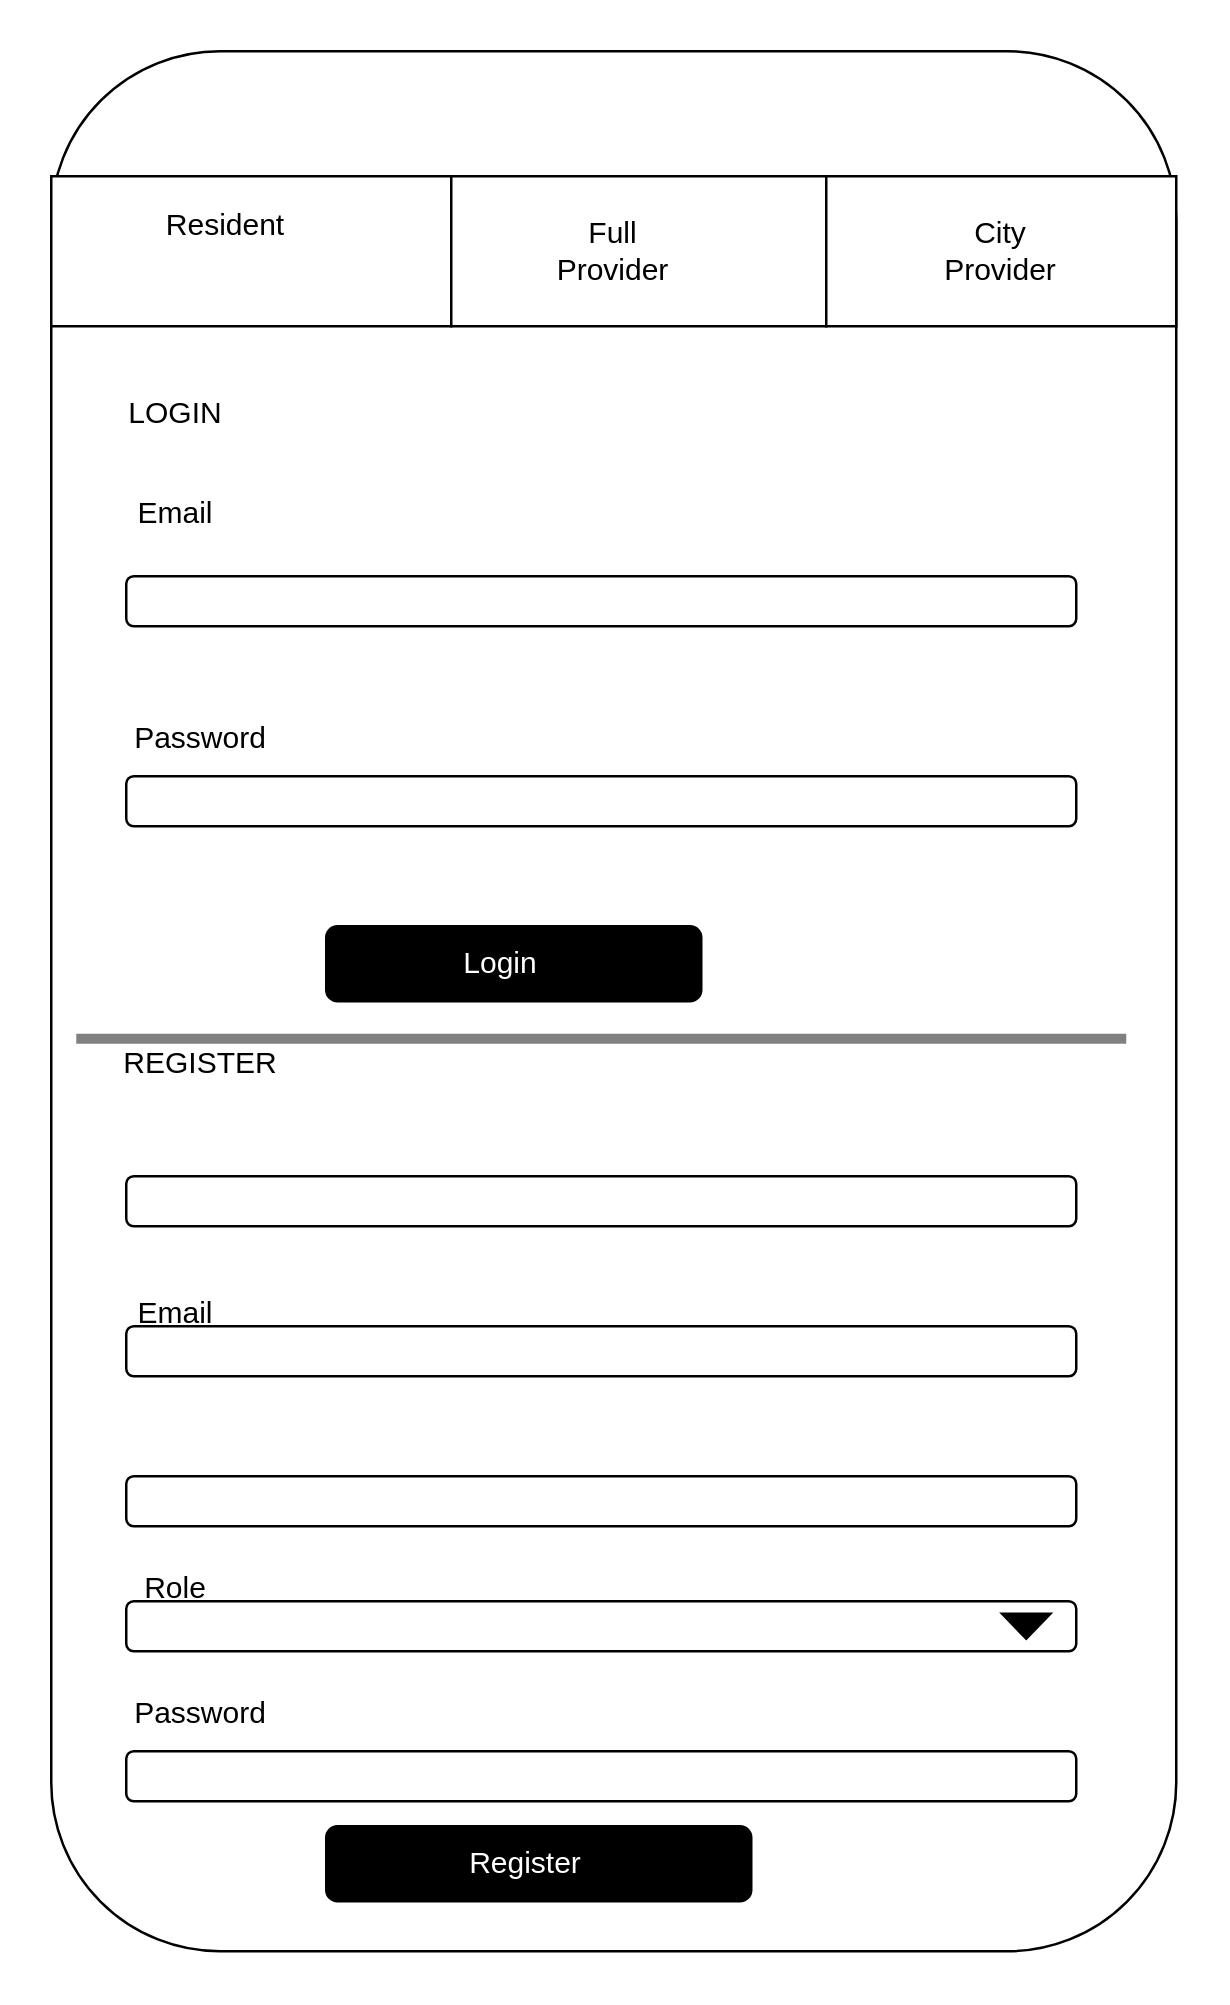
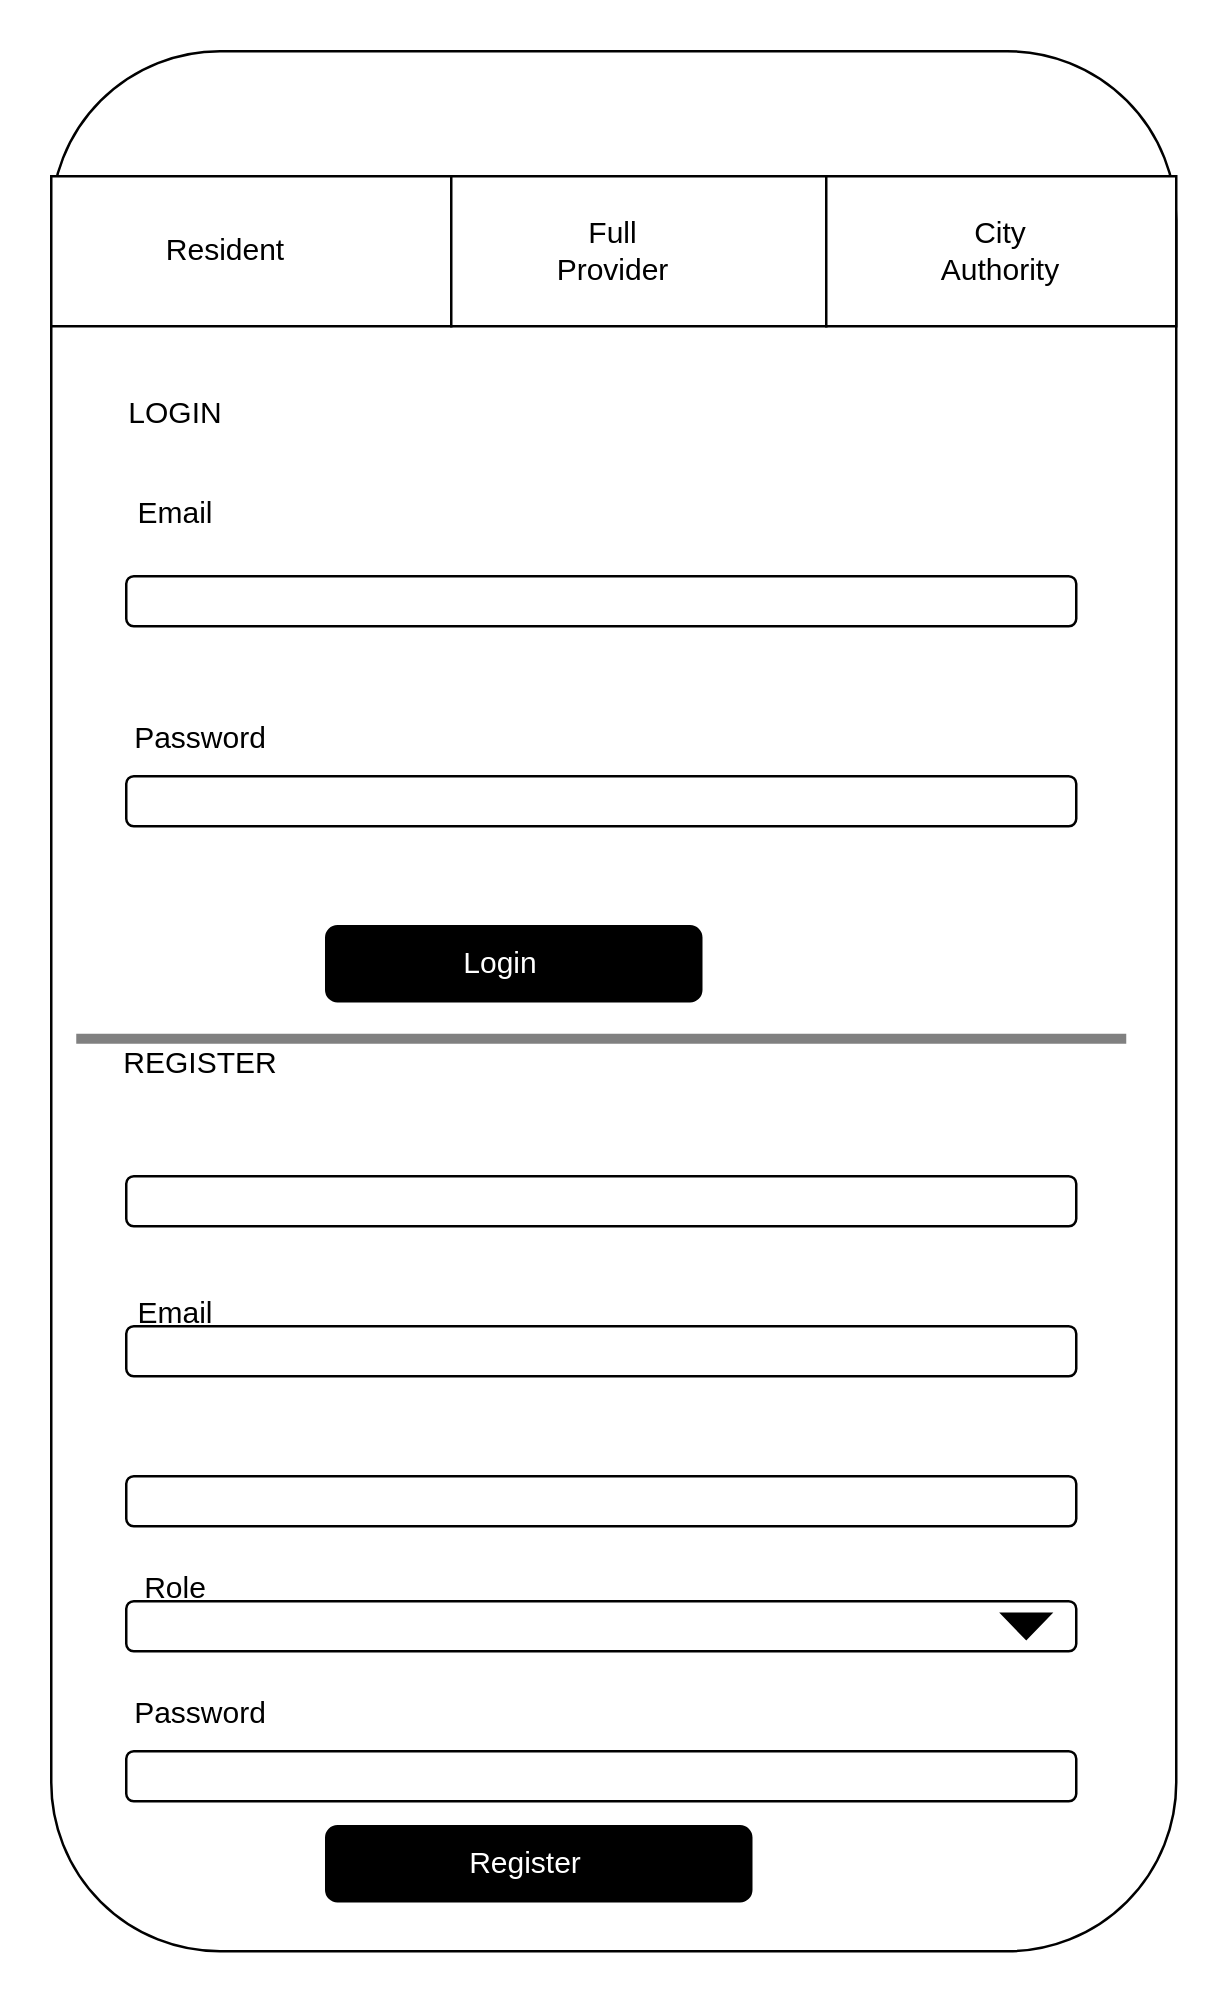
node "Resident": moved (226, 226) -> (226, 251)
node "City Provider": label "City Provider" -> "City Authority"
